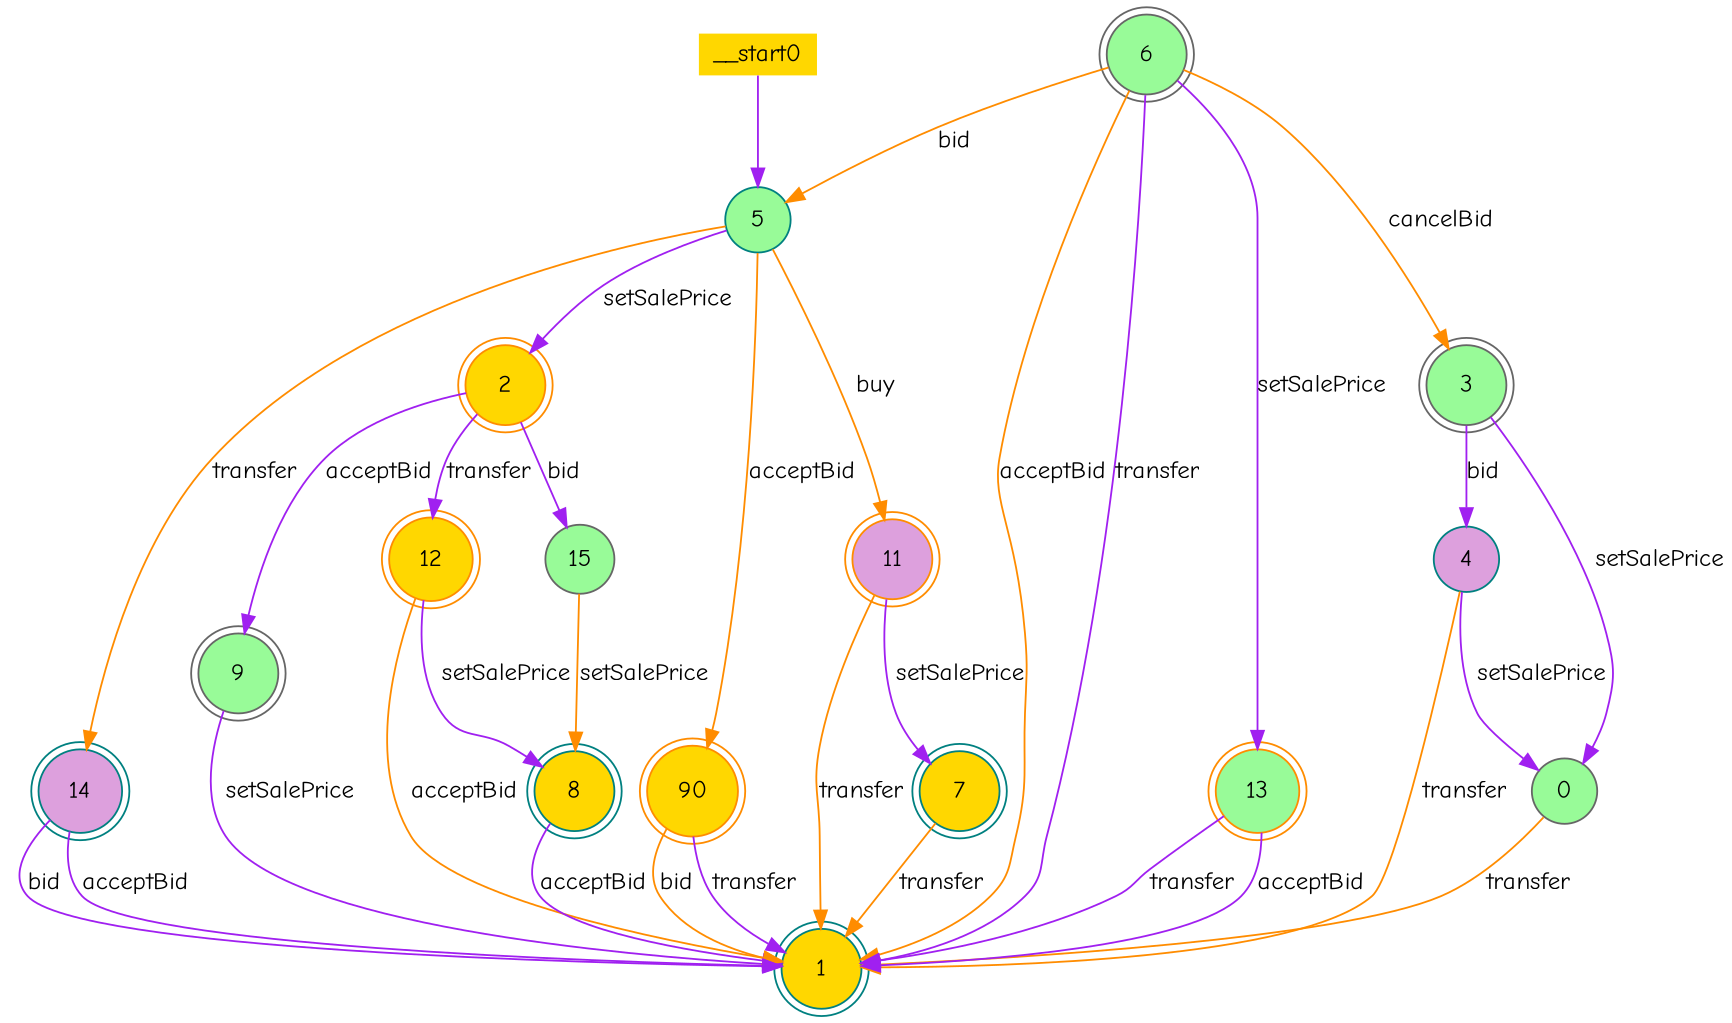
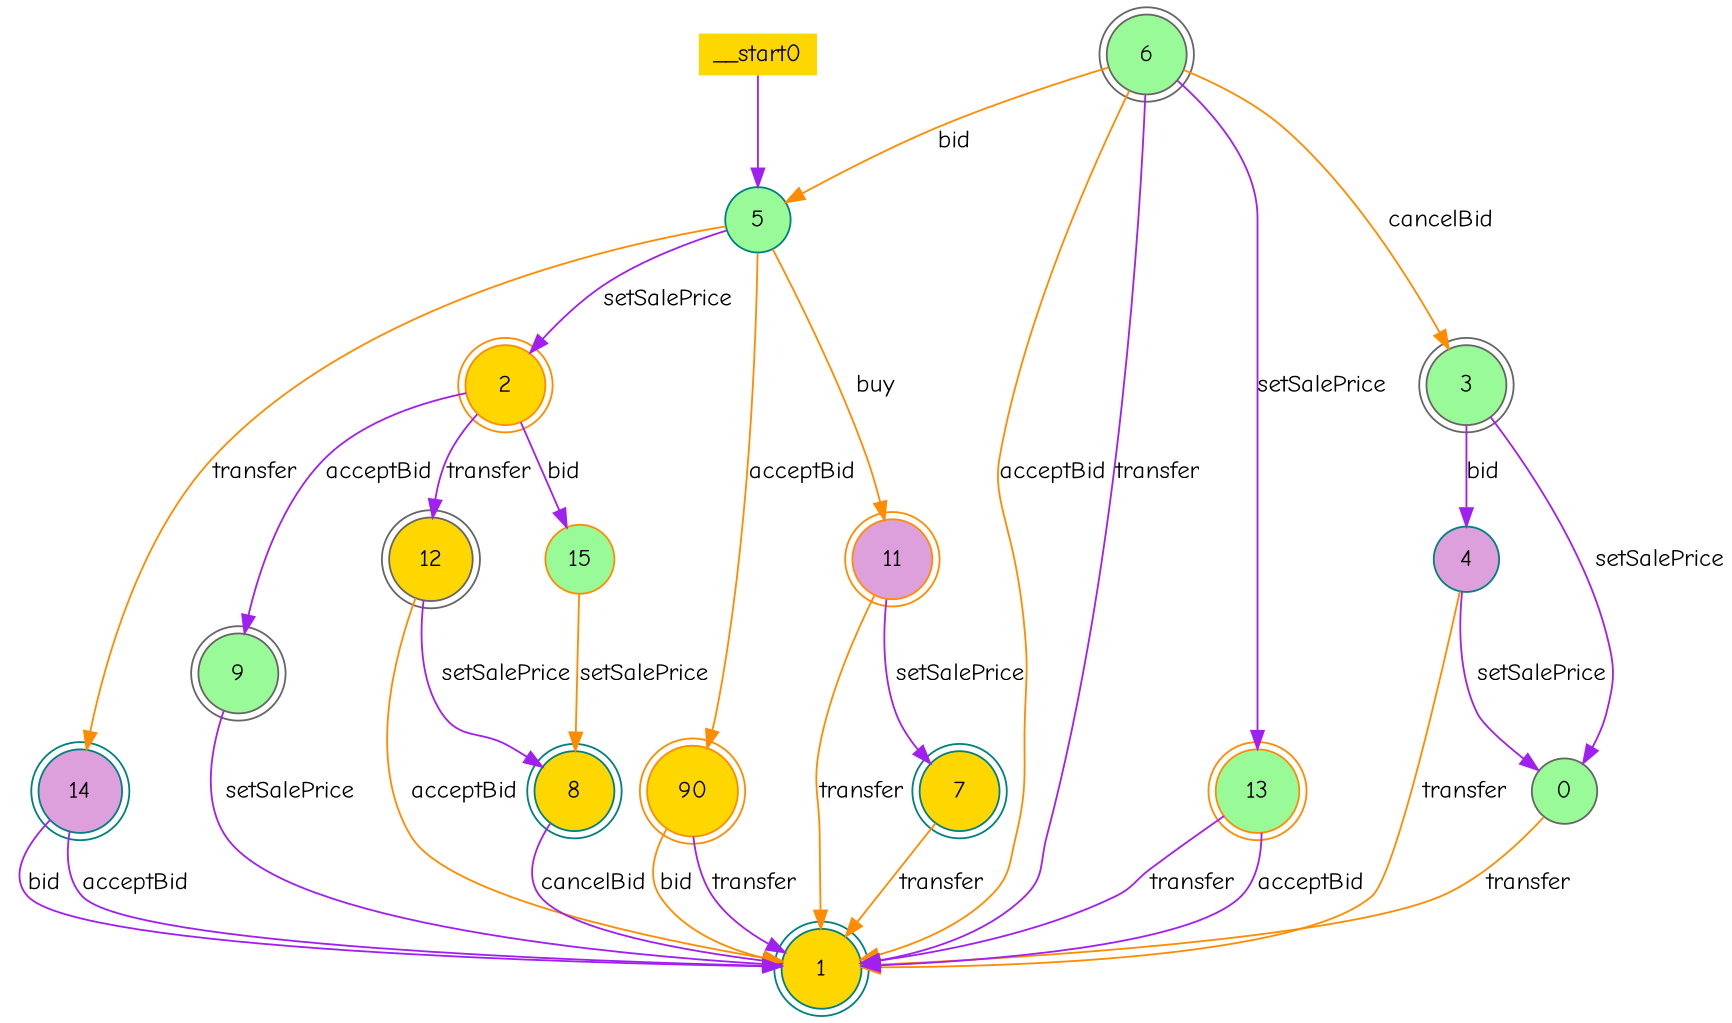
node "12": color darkorange -> gray40
node "15": color gray40 -> darkorange
edge "8" -> "1": label "acceptBid" -> "cancelBid"
